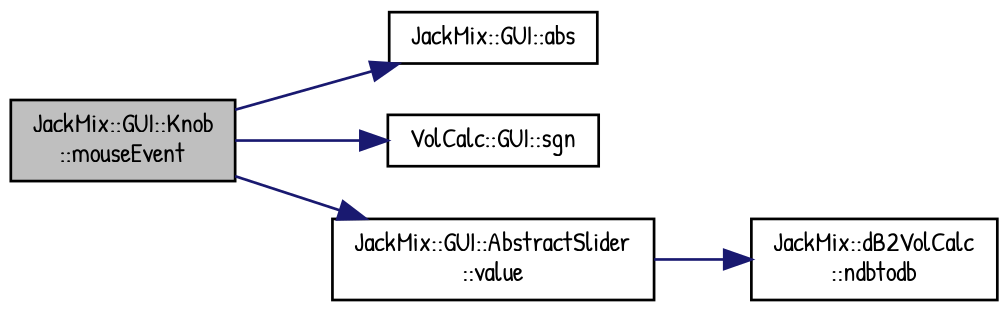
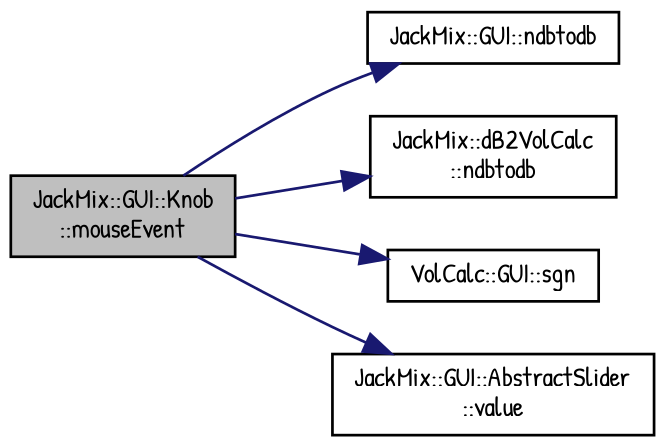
node "JackMix::GUI::abs": label "JackMix::GUI::abs" -> "JackMix::GUI::ndbtodb"
edge "JackMix::GUI::AbstractSlider ::value" -> "JackMix::dB2VolCalc ::ndbtodb": now "JackMix::GUI::Knob ::mouseEvent" -> "JackMix::dB2VolCalc ::ndbtodb"
